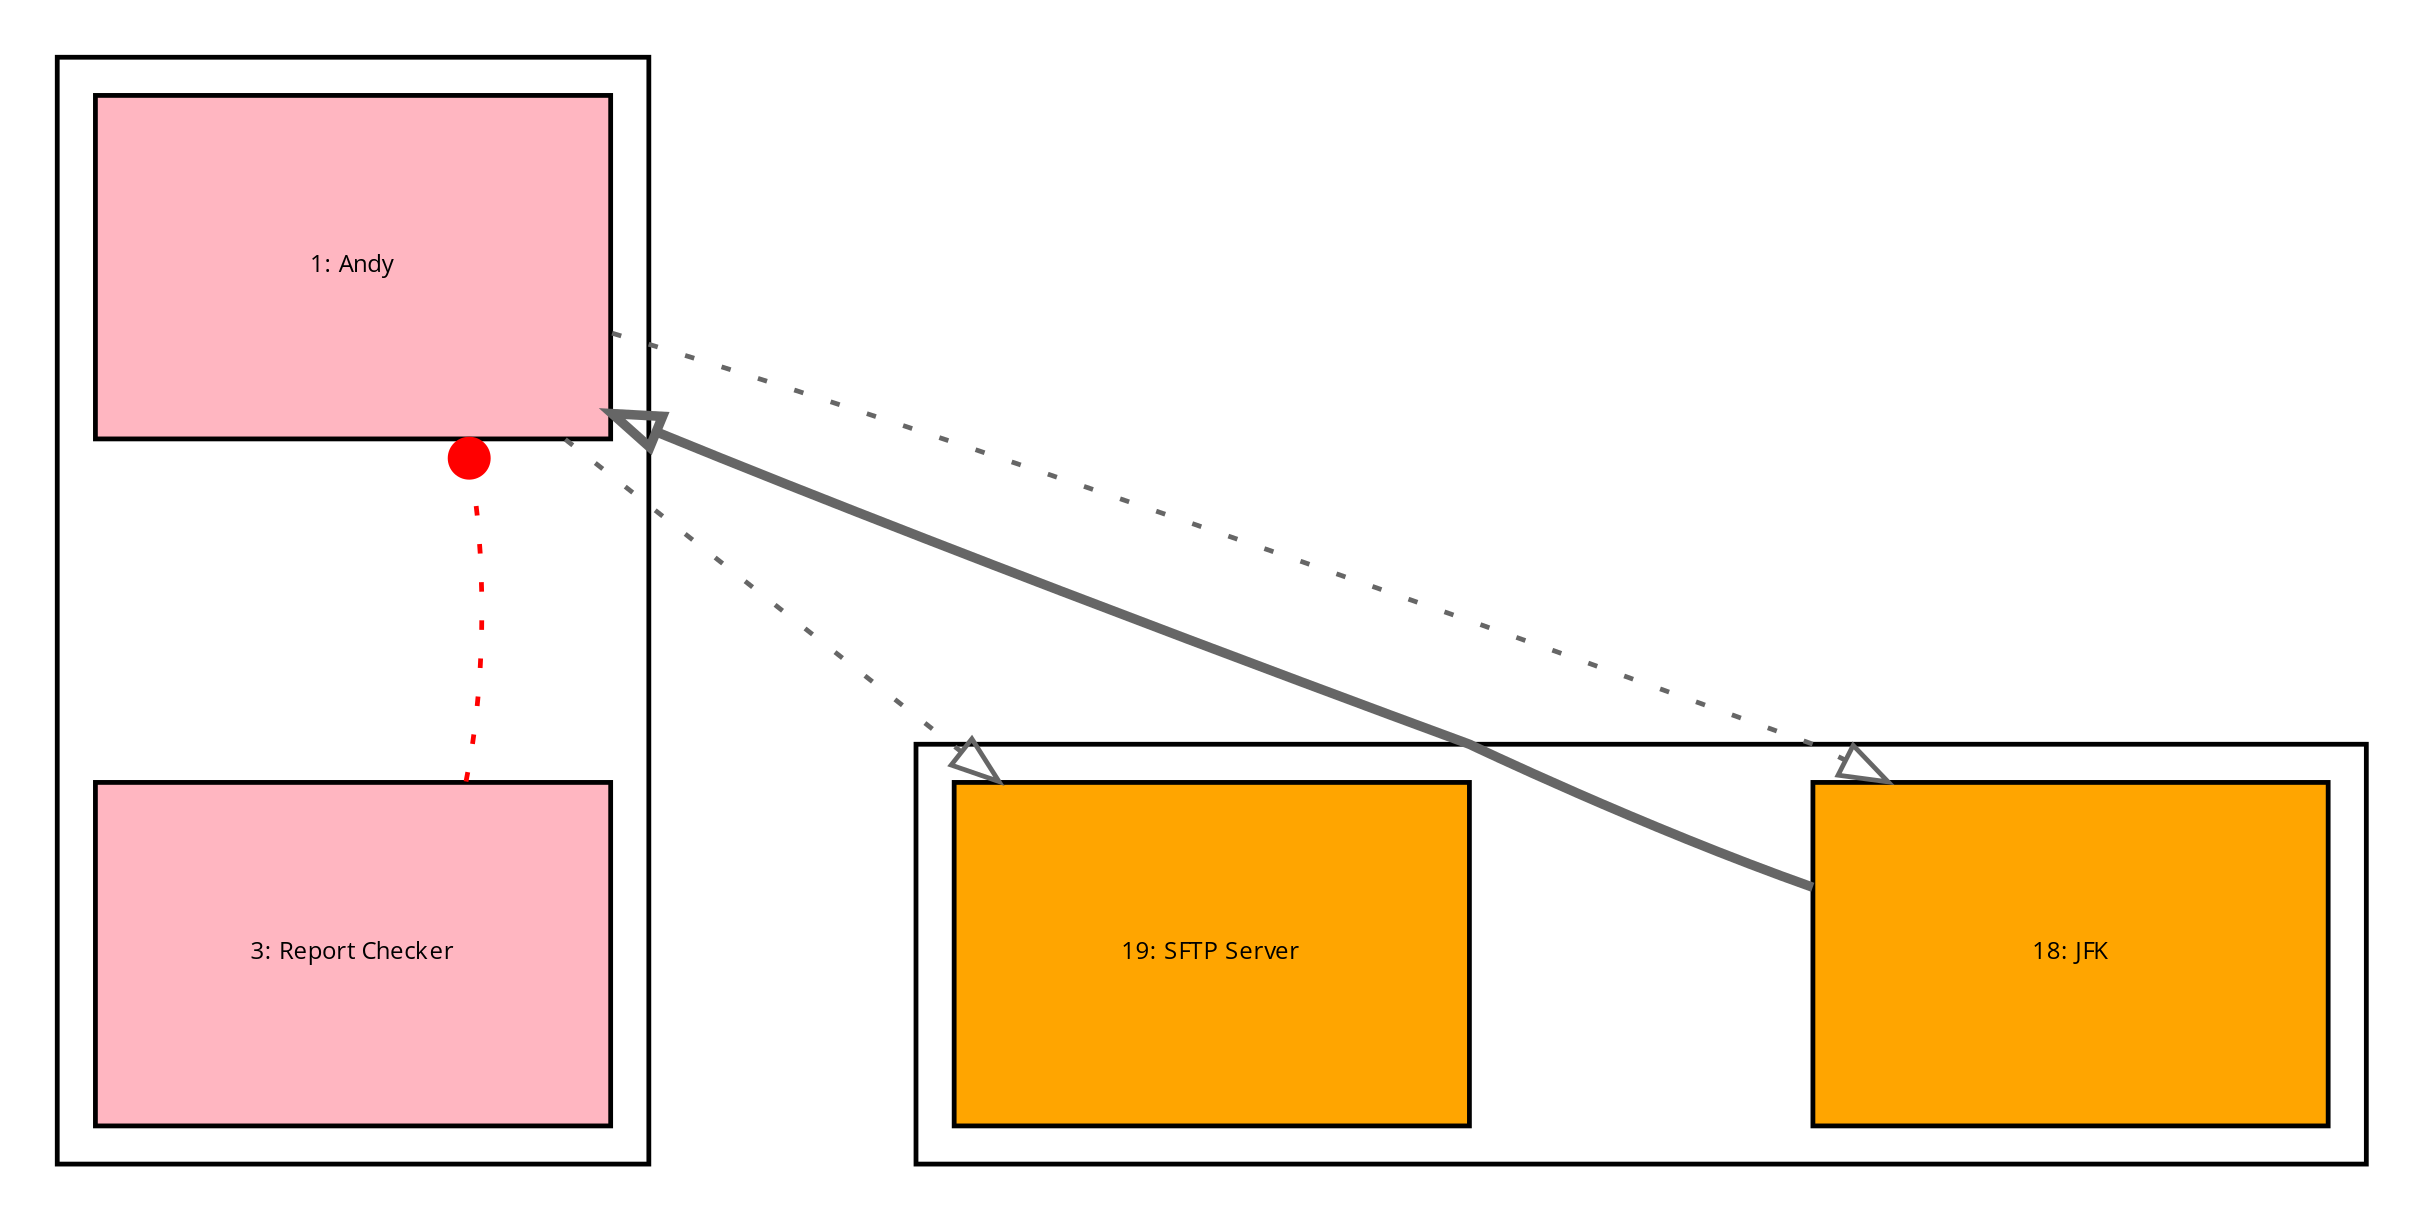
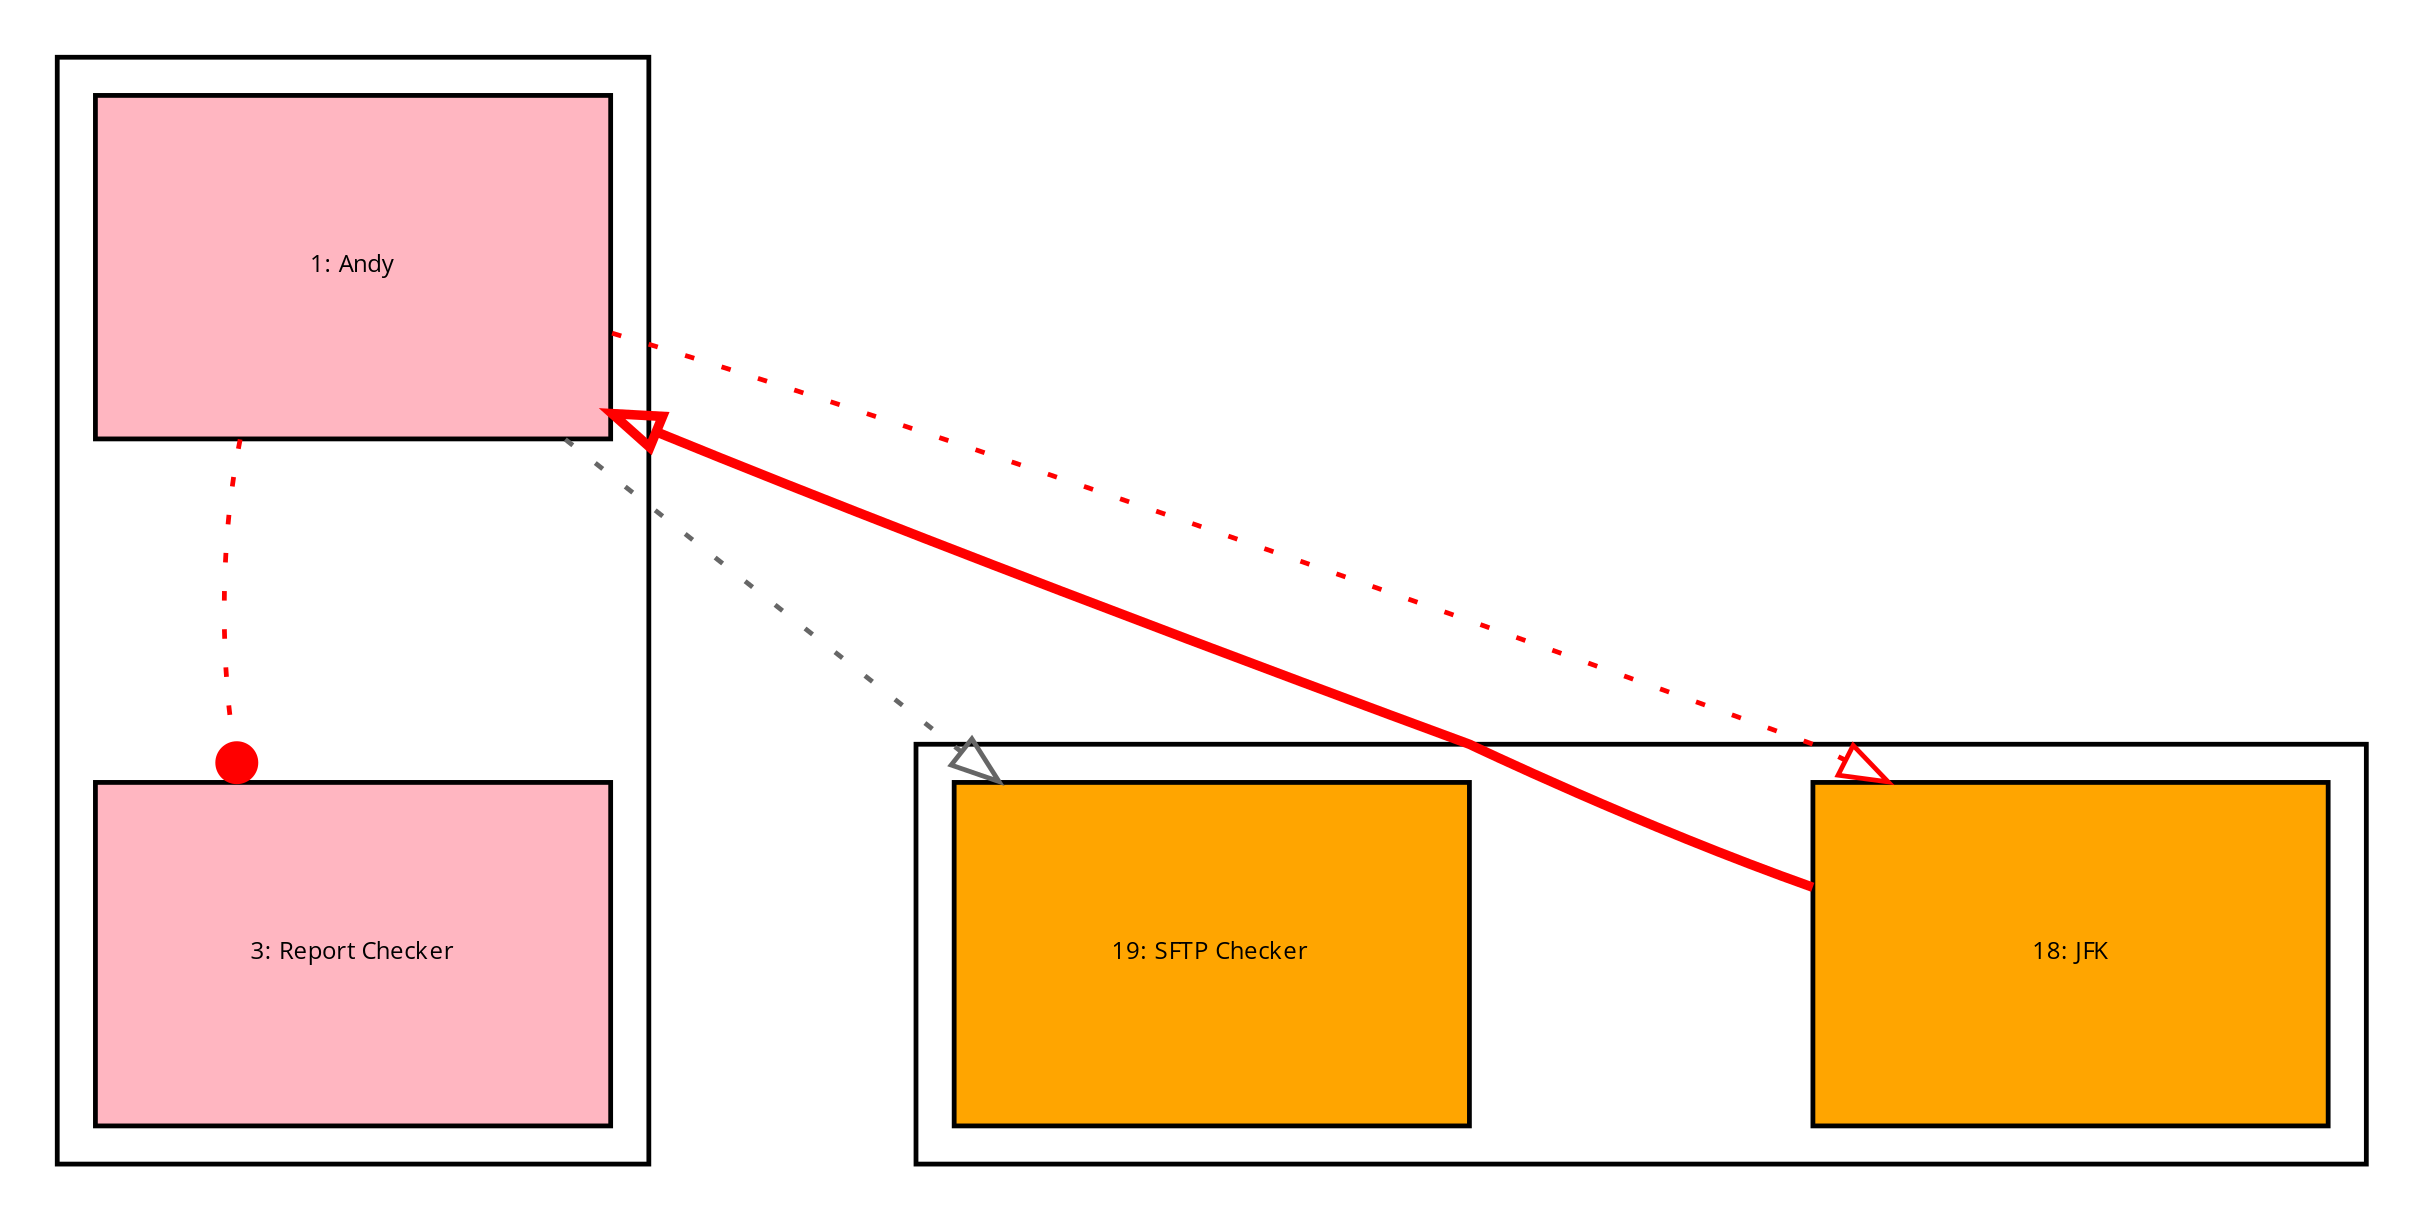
edge "1: Andy" -> "18: JFK": color gray40 -> red
edge "3: Report Checker" -> "1: Andy": reversed
edge "18: JFK" -> "1: Andy": color gray40 -> red
node "19: SFTP Server": label "19: SFTP Server" -> "19: SFTP Checker"
